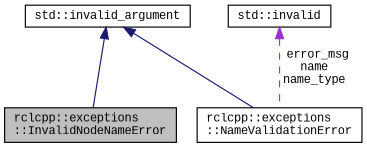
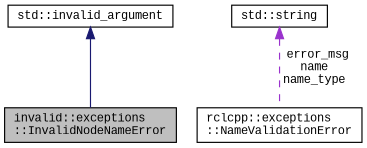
node "std::invalid": label "std::invalid" -> "std::string"
edge "rclcpp::exceptions ::NameValidationError" -> "std::invalid_argument": removed
node "rclcpp::exceptions ::InvalidNodeNameError": label "rclcpp::exceptions ::InvalidNodeNameError" -> "invalid::exceptions ::InvalidNodeNameError"
